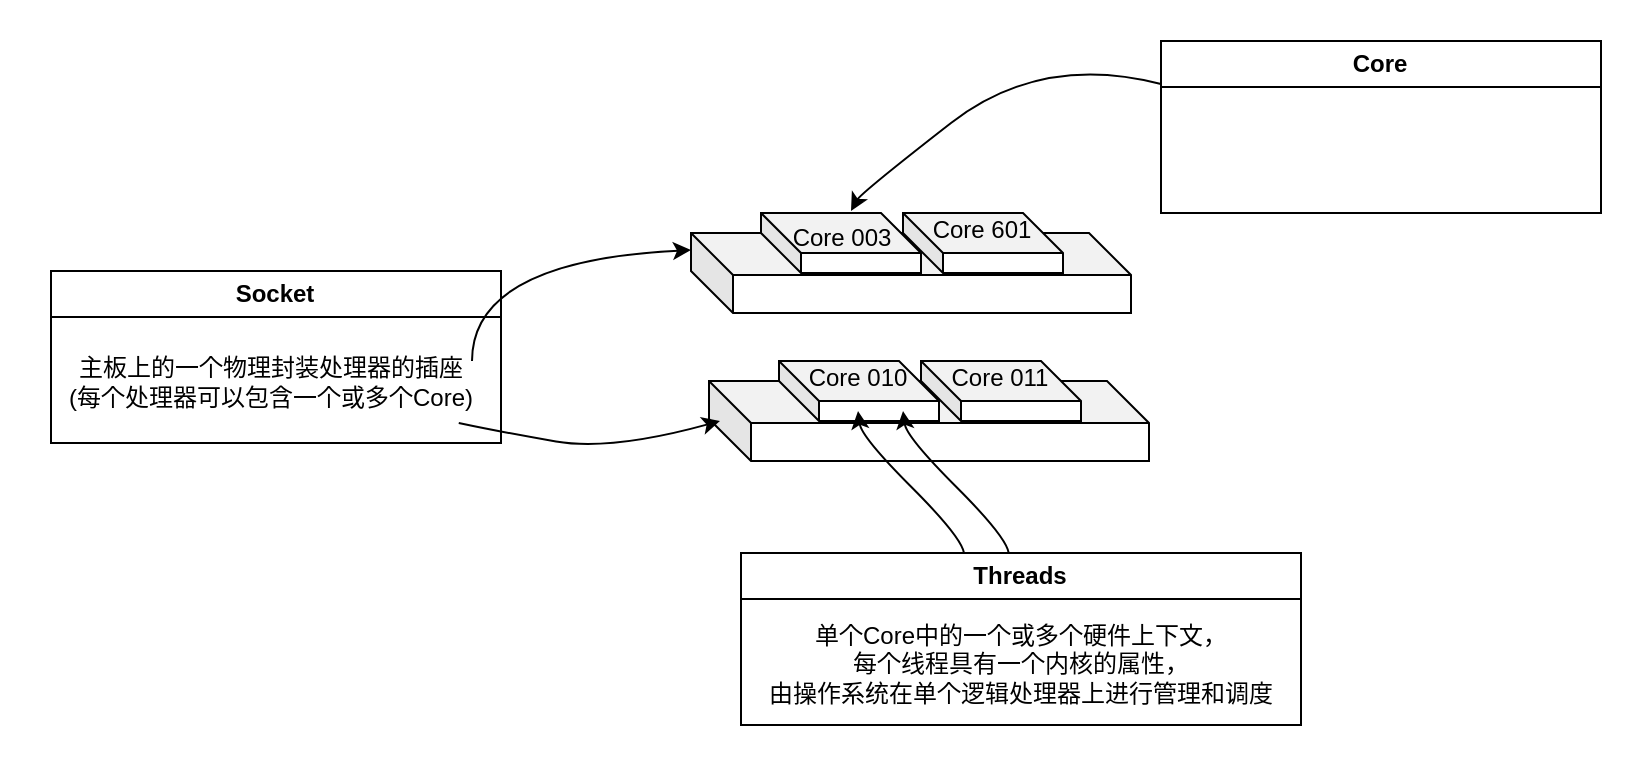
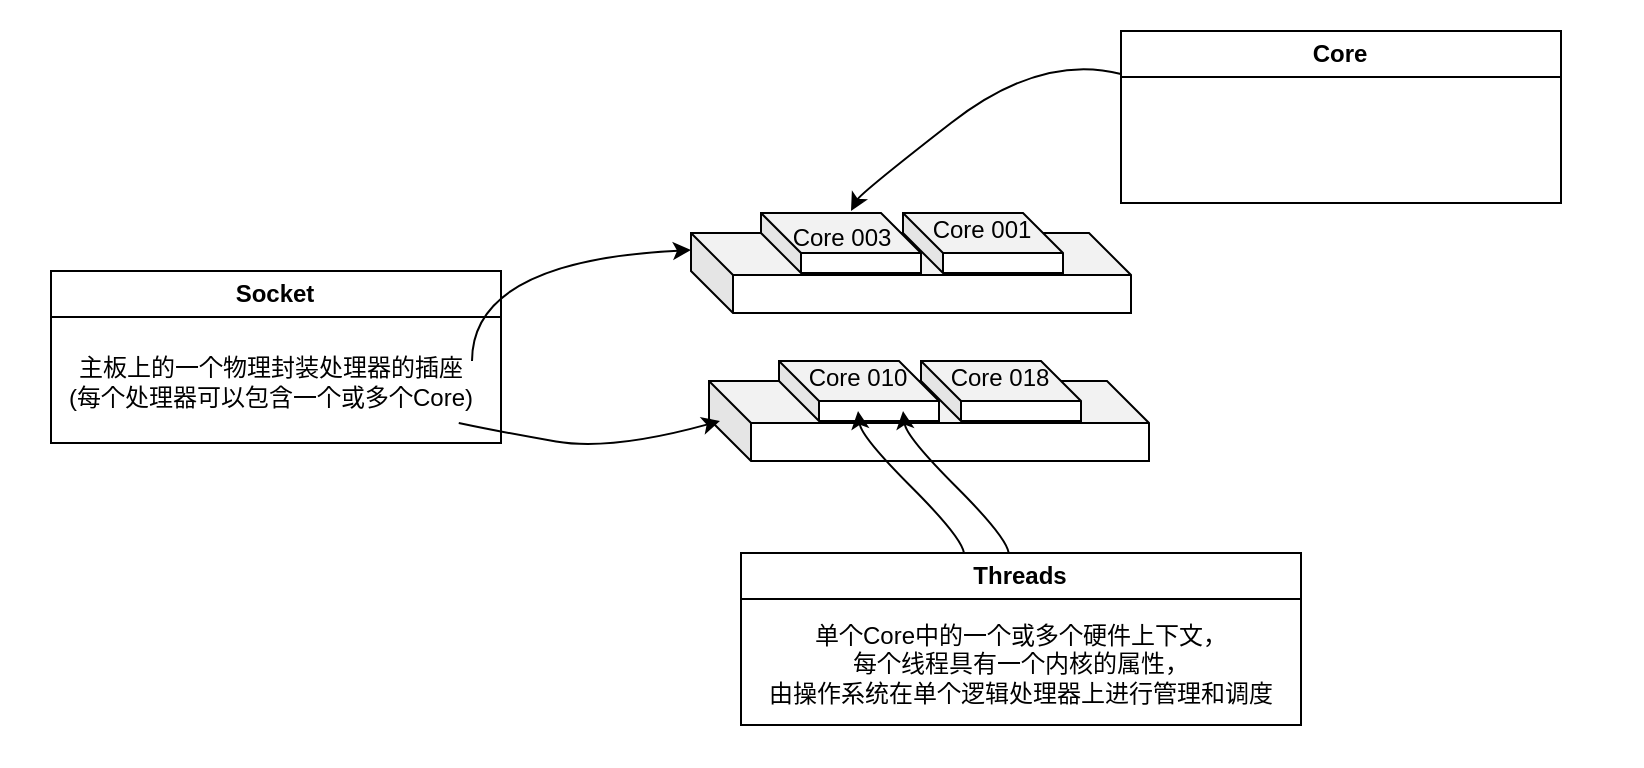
node "Core": moved (1381, 127) -> (1341, 117)
node "Core 601": label "Core 601" -> "Core 001"
node "Core 011": label "Core 011" -> "Core 018"
